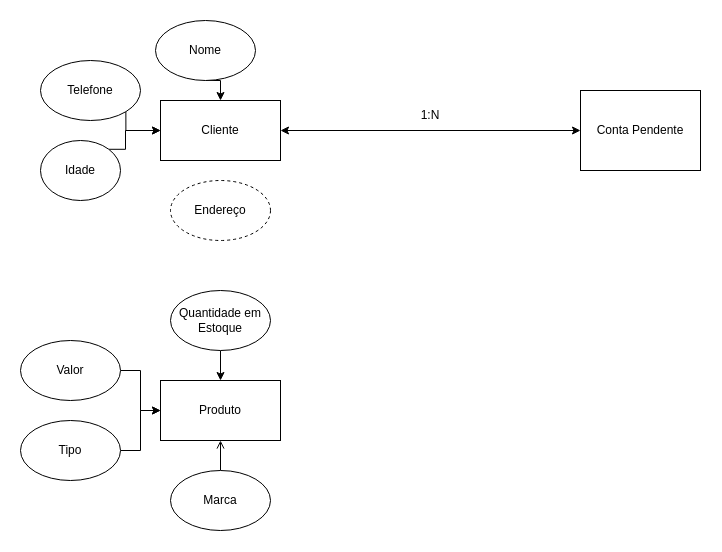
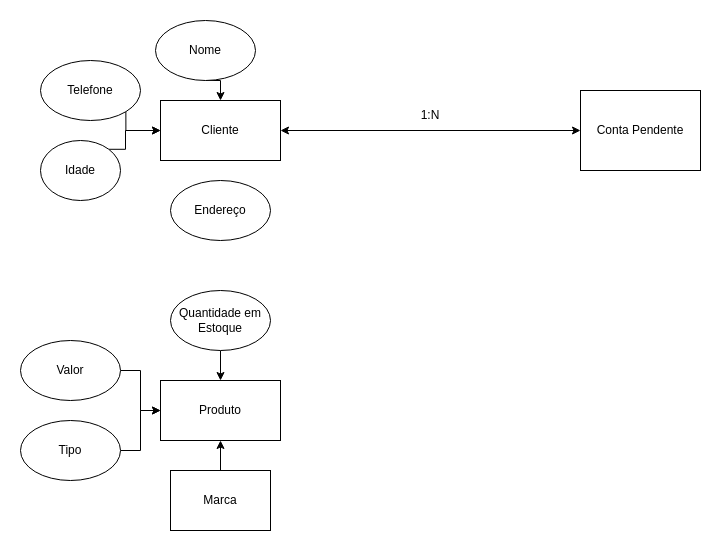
node "Endereço": style dashed -> solid
edge "Marca" -> "Produto": arrowhead open -> classic
node "Marca": shape ellipse -> rectangle
